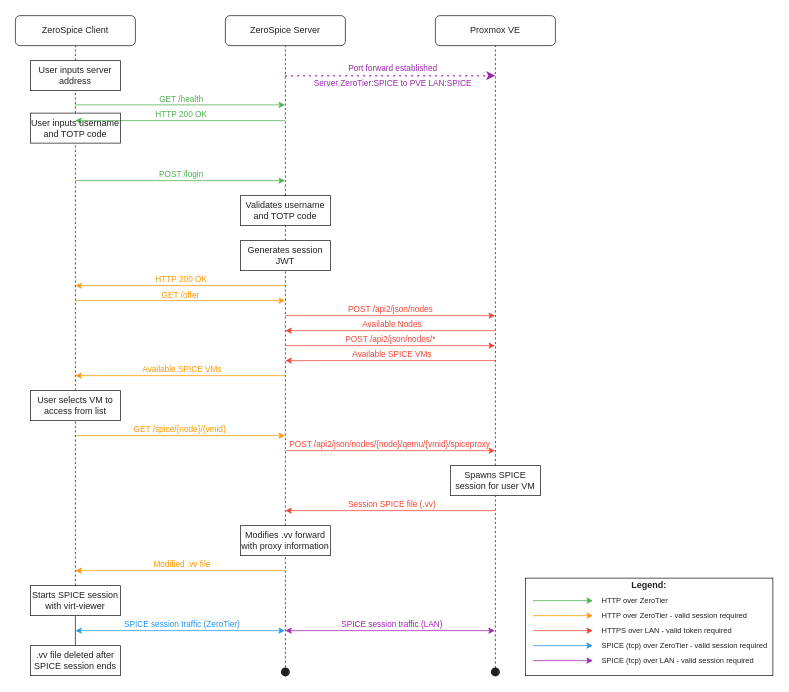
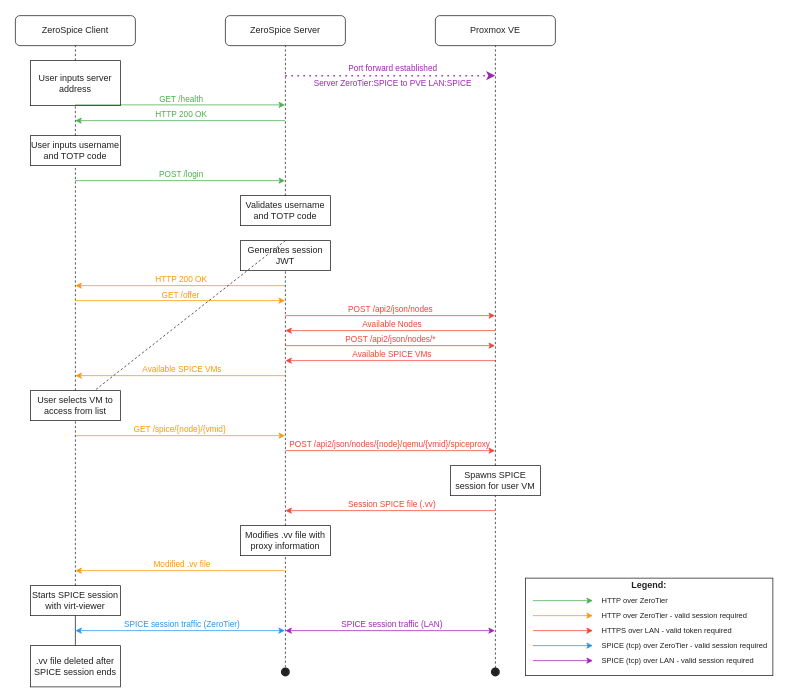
node "User inputs server address": size 90x30 -> 90x45
node "User inputs username and TOTP code": moved (75, 128) -> (75, 150)
edge "Validates username and TOTP code" -- "Generates session JWT": now "User selects VM to access from list" -- "Generates session JWT"
node "Modifies .vv forward with proxy information": label "Modifies .vv forward with proxy information" -> "Modifies .vv file with proxy information"
node ".vv file deleted after SPICE session ends": size 90x30 -> 90x41
